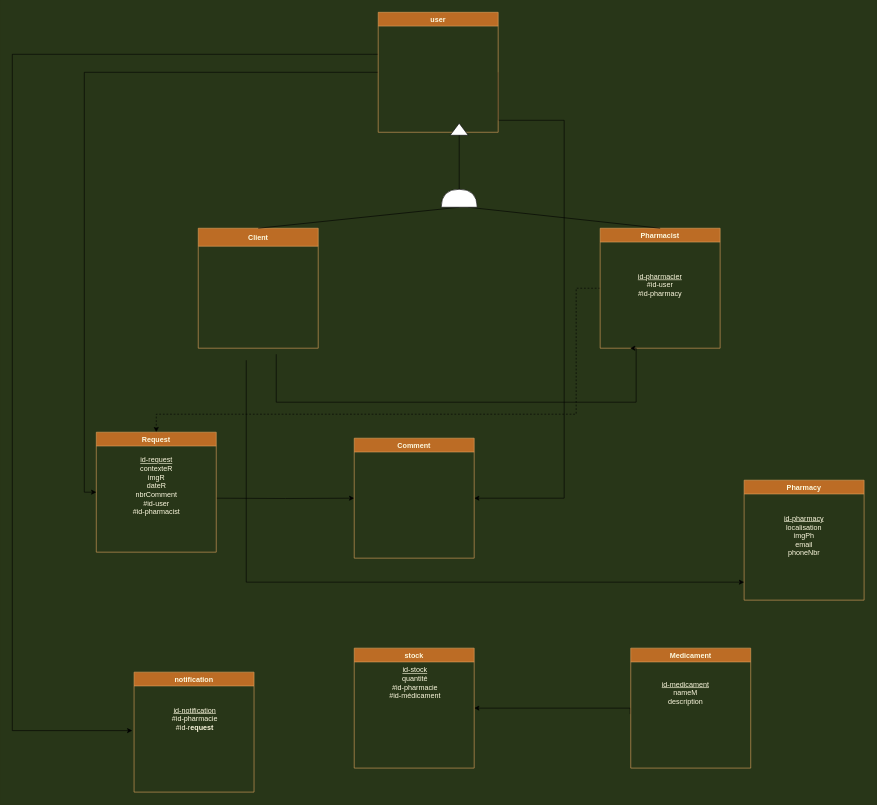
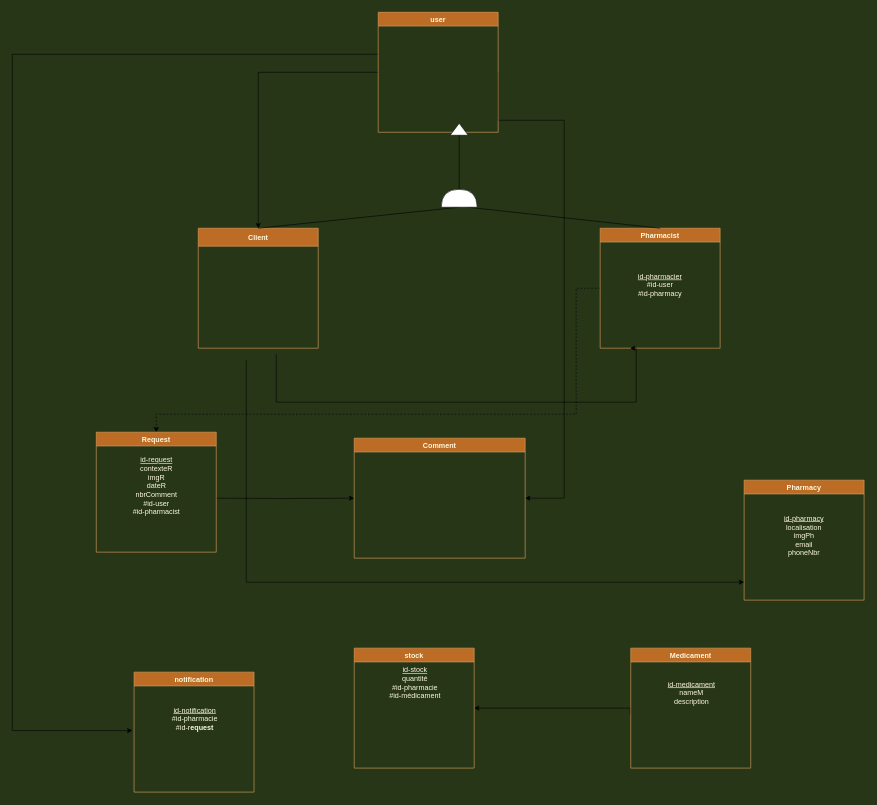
edge "user" -> "Request": now "user" -> "Client"
node "Comment": size 120x120 -> 171x120
node "id-medicament nameM description": moved (686, 693) -> (692, 693)
